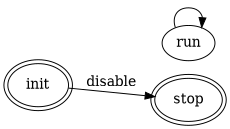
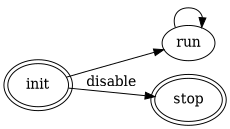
edge "init" -> "run": added
